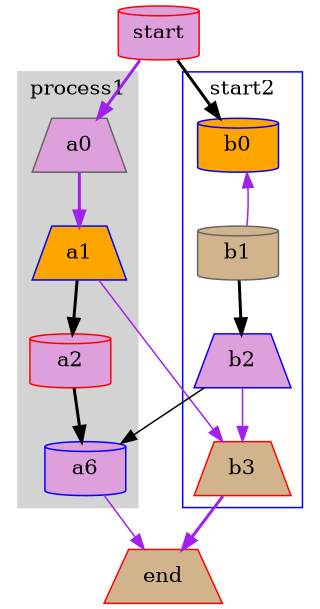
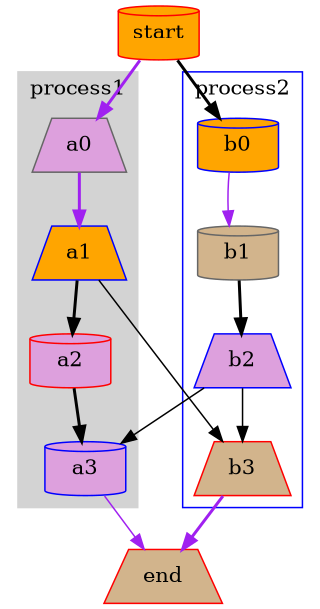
node "start": fillcolor plum -> orange
cluster "start2": label "start2" -> "process2"
edge "b1" -> "b0": reversed
edge "a1" -> "b3": color purple -> black
edge "b2" -> "b3": color purple -> black
node "a6": label "a6" -> "a3"
